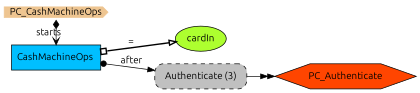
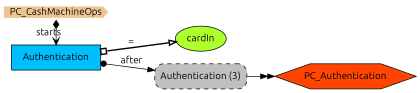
node "CashMachineOps": label "CashMachineOps" -> "Authentication"
node "Authenticate (3)": label "Authenticate (3)" -> "Authentication (3)"
node "PC_Authenticate": label "PC_Authenticate" -> "PC_Authentication"
